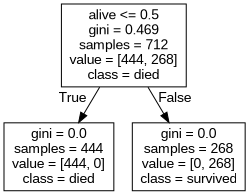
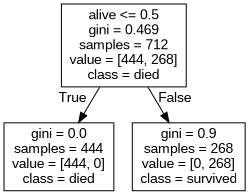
node "gini = 0.0 samples = 268 value = [0, 268] class = survived": label "gini = 0.0 samples = 268 value = [0, 268] class = survived" -> "gini = 0.9 samples = 268 value = [0, 268] class = survived"
